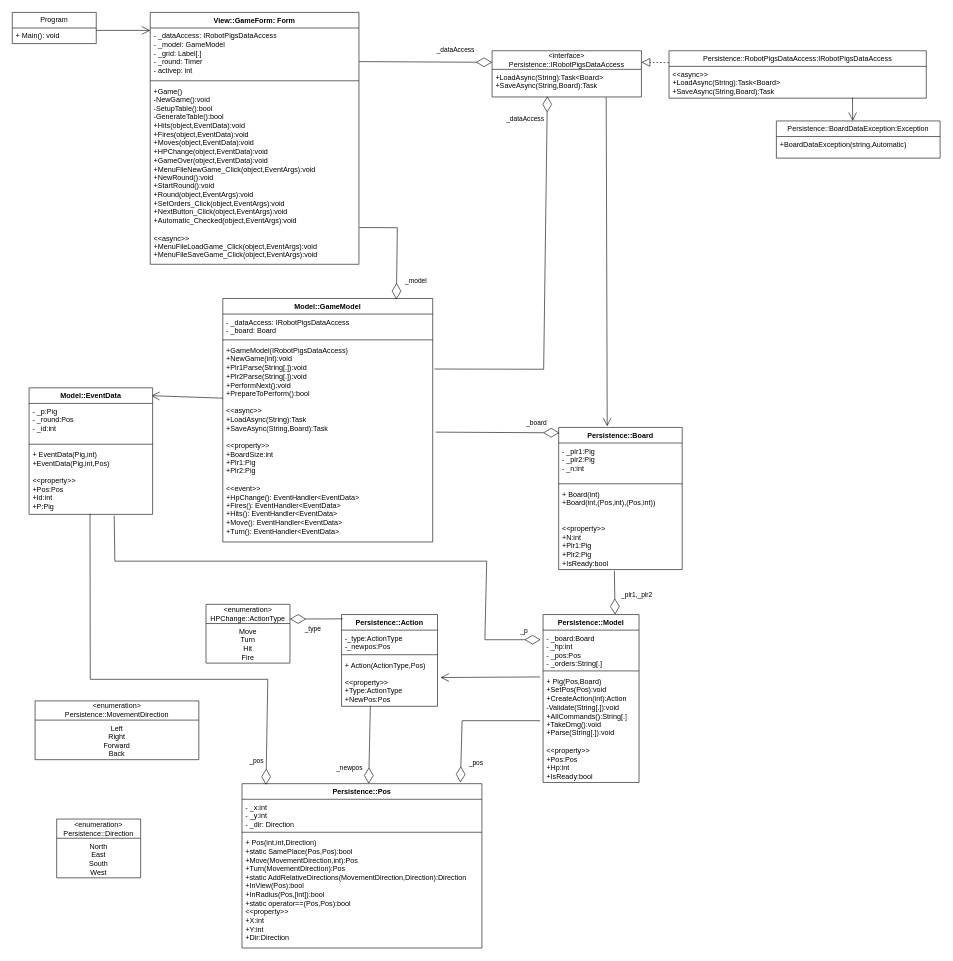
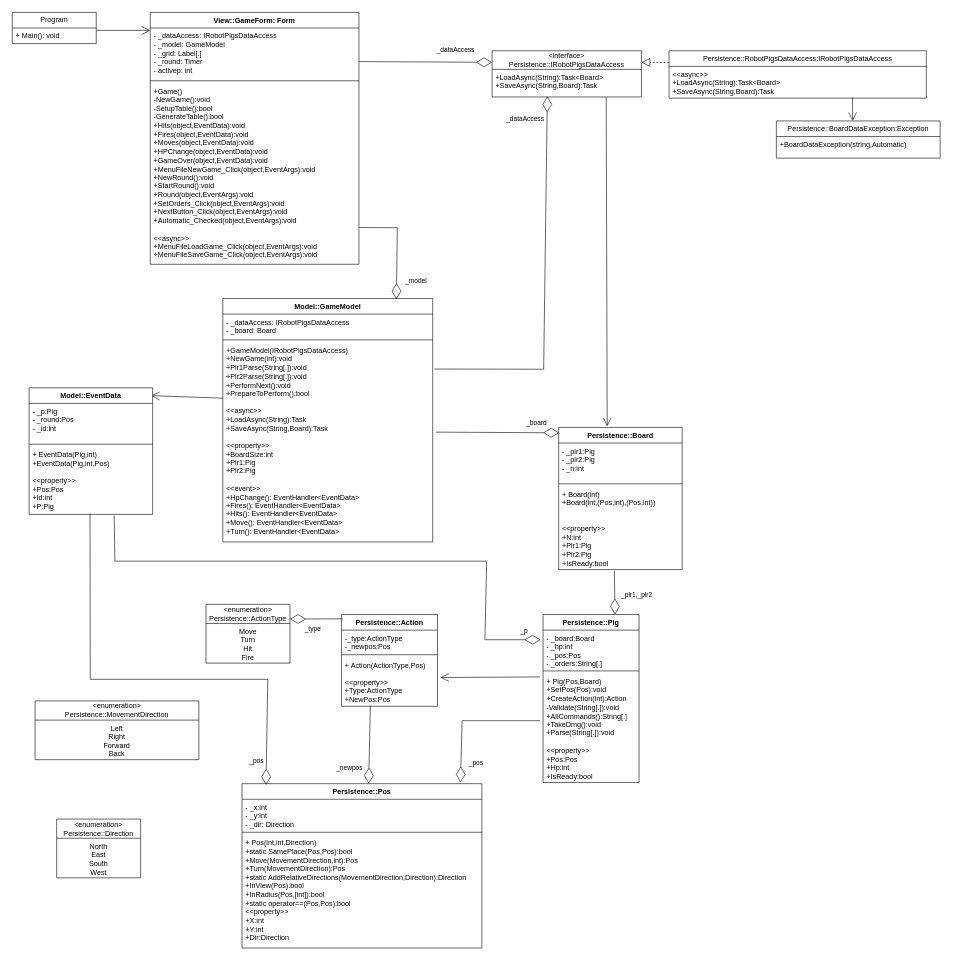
node "<enumeration> HPChange::ActionType": label "<enumeration> HPChange::ActionType" -> "<enumeration> Persistence::ActionType"
node "Persistence::Model": label "Persistence::Model" -> "Persistence::Pig"
